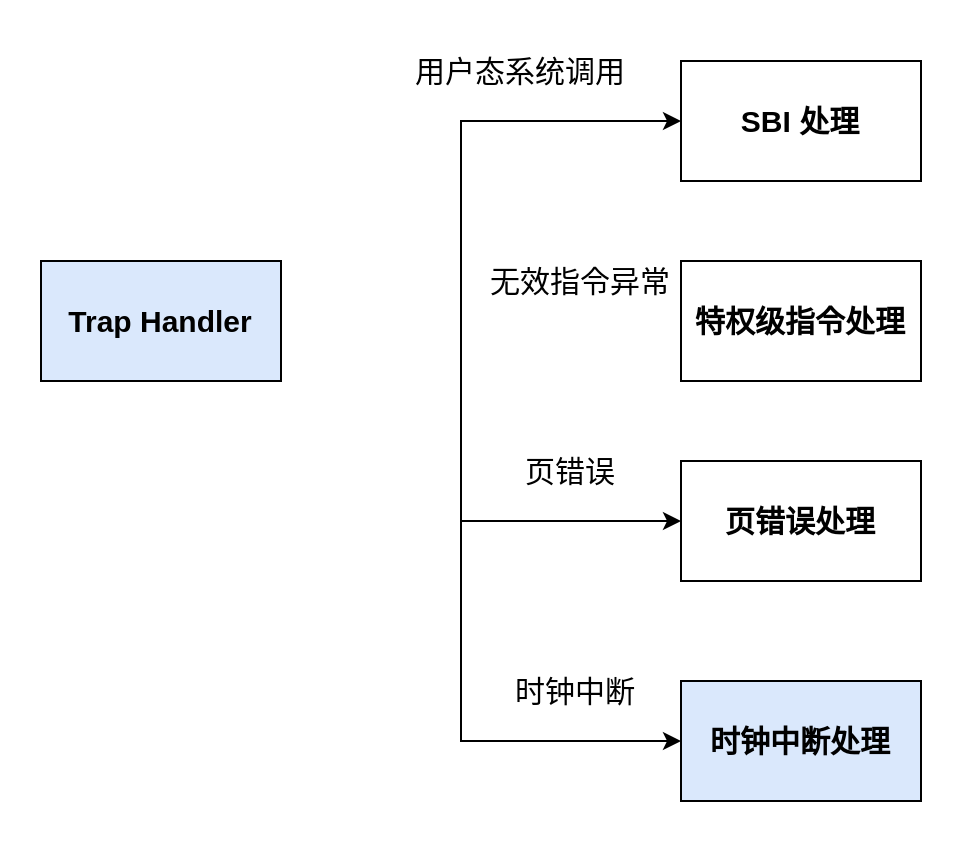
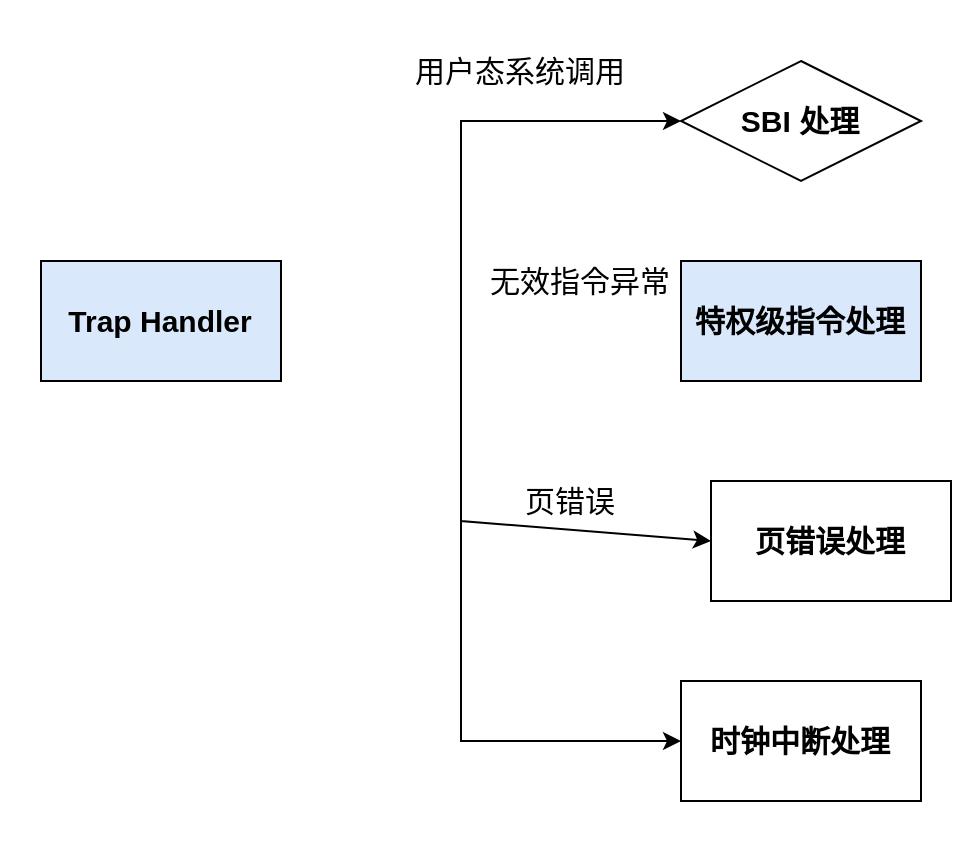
node "SBI 处理": shape rectangle -> diamond
node "特权级指令处理": fillcolor #ffffff -> #dae8fc
node "页错误": moved (571, 471) -> (571, 501)
node "页错误处理": moved (801, 521) -> (831, 541)
node "时钟中断": removed
node "时钟中断处理": fillcolor #dae8fc -> #ffffff
